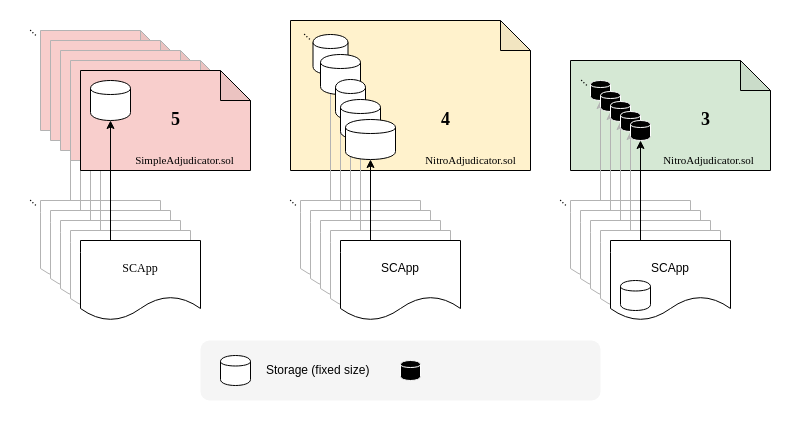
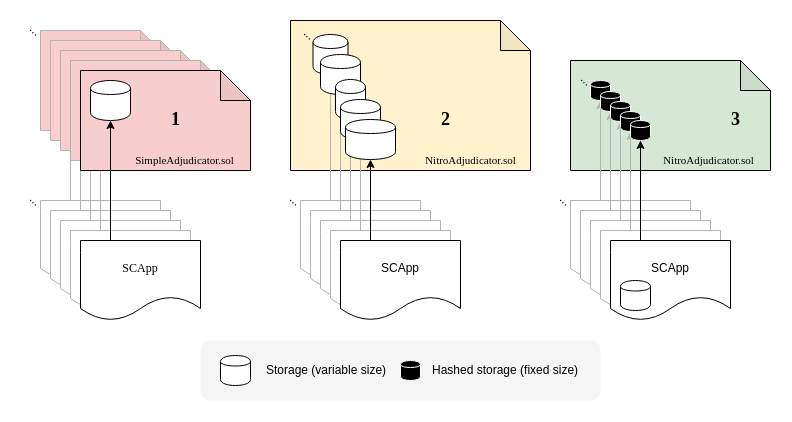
node "5": label "5" -> "1"
node "4": label "4" -> "2"
node "3": moved (706, 120) -> (736, 120)
node "Storage (fixed size)": label "Storage (fixed size)" -> "Storage (variable size)"
node "Hashed storage (fixed size)": added
